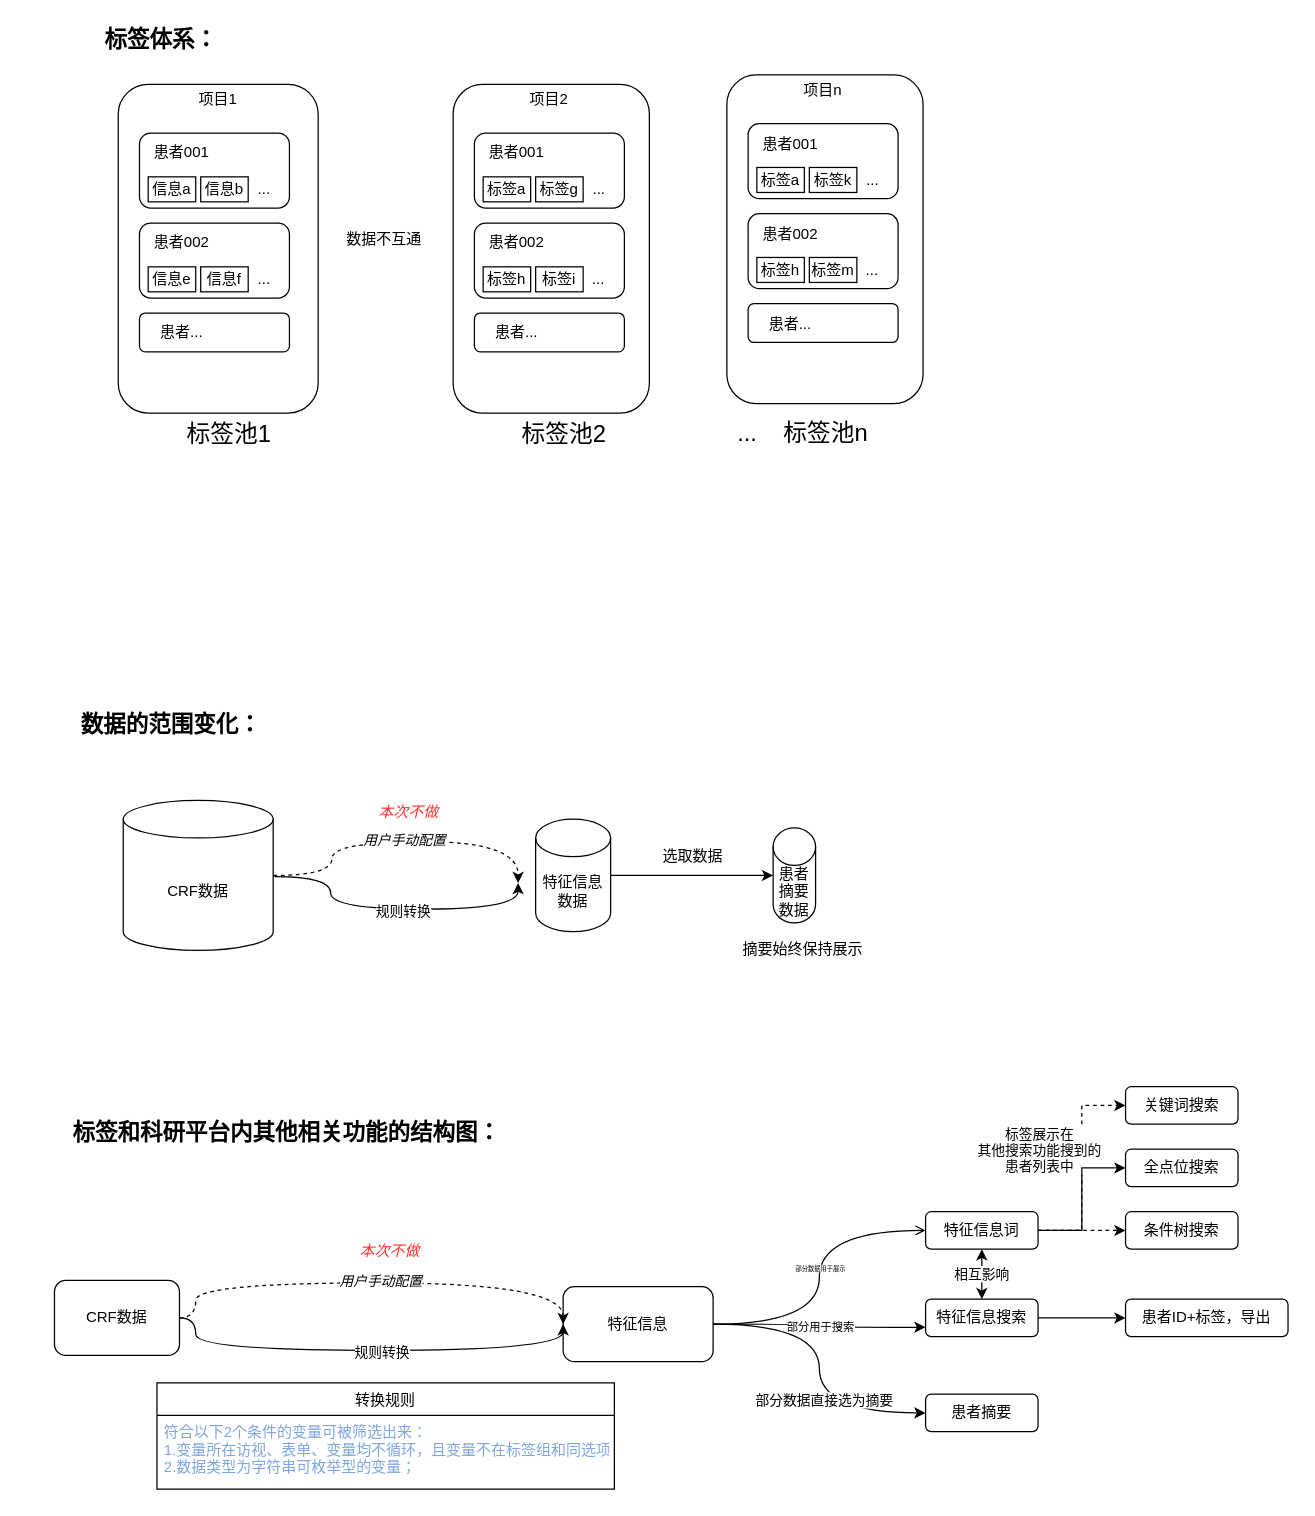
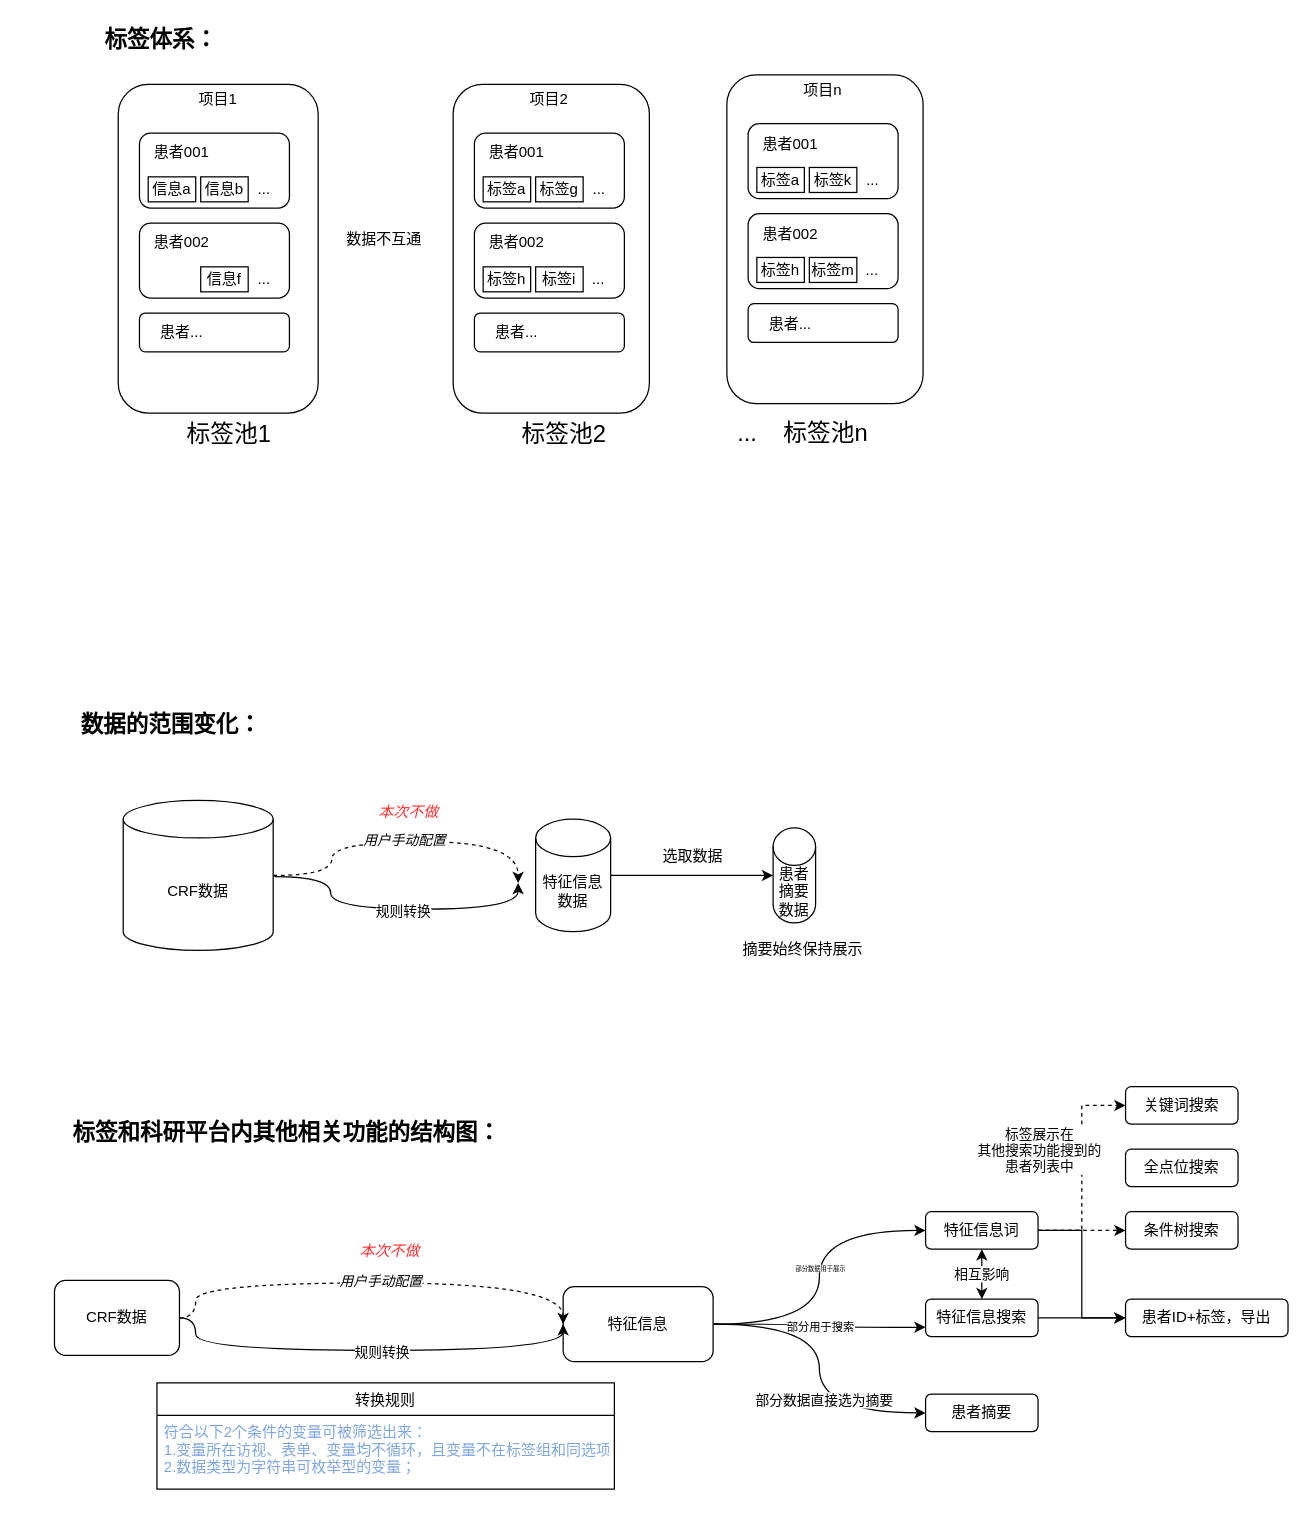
node "信息e": removed
edge "特征信息词" -> "全点位搜索": now "特征信息词" -> "患者ID+标签，导出"
edge "特征信息" -> "特征信息词": arrowhead open -> classic
